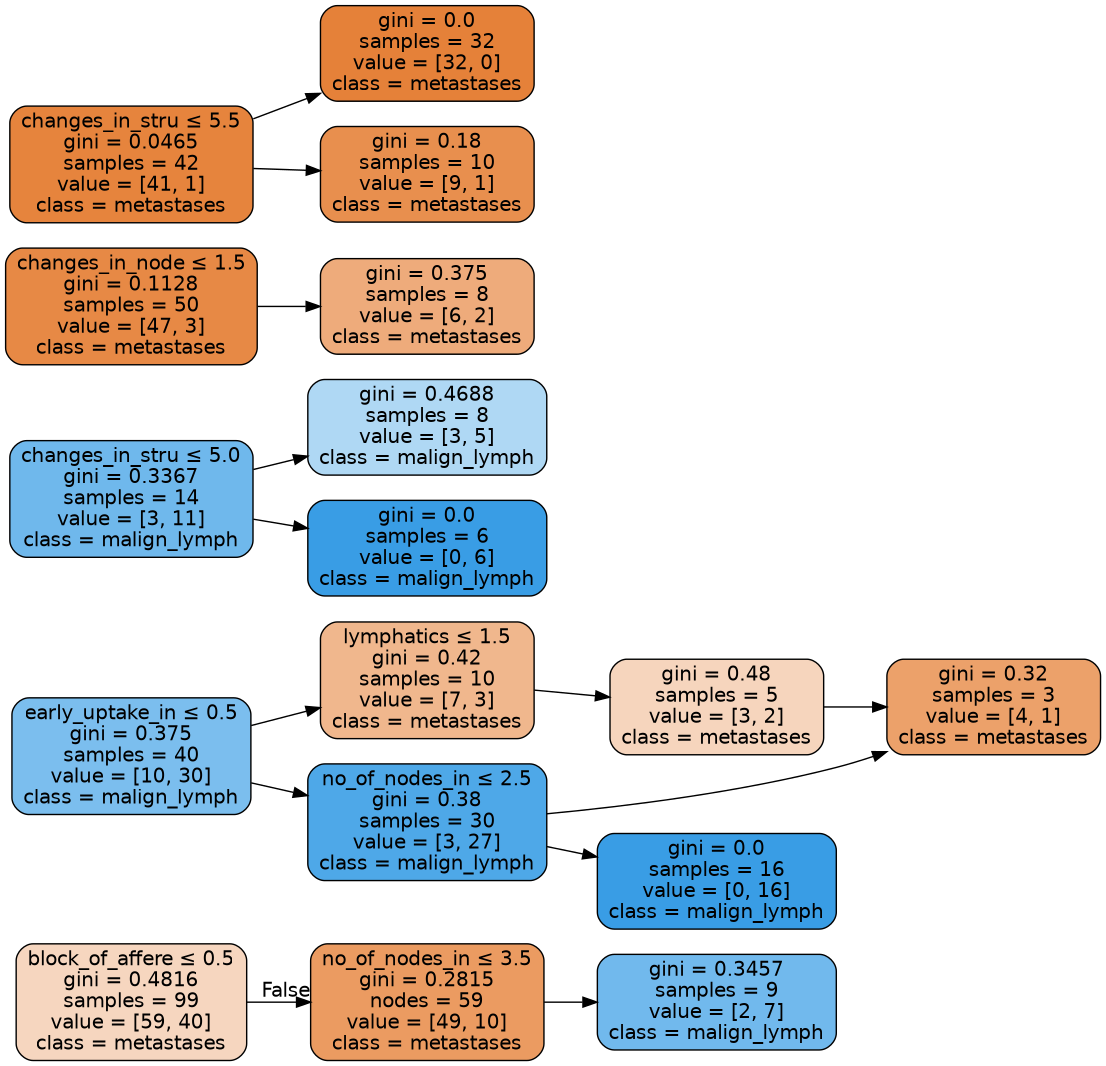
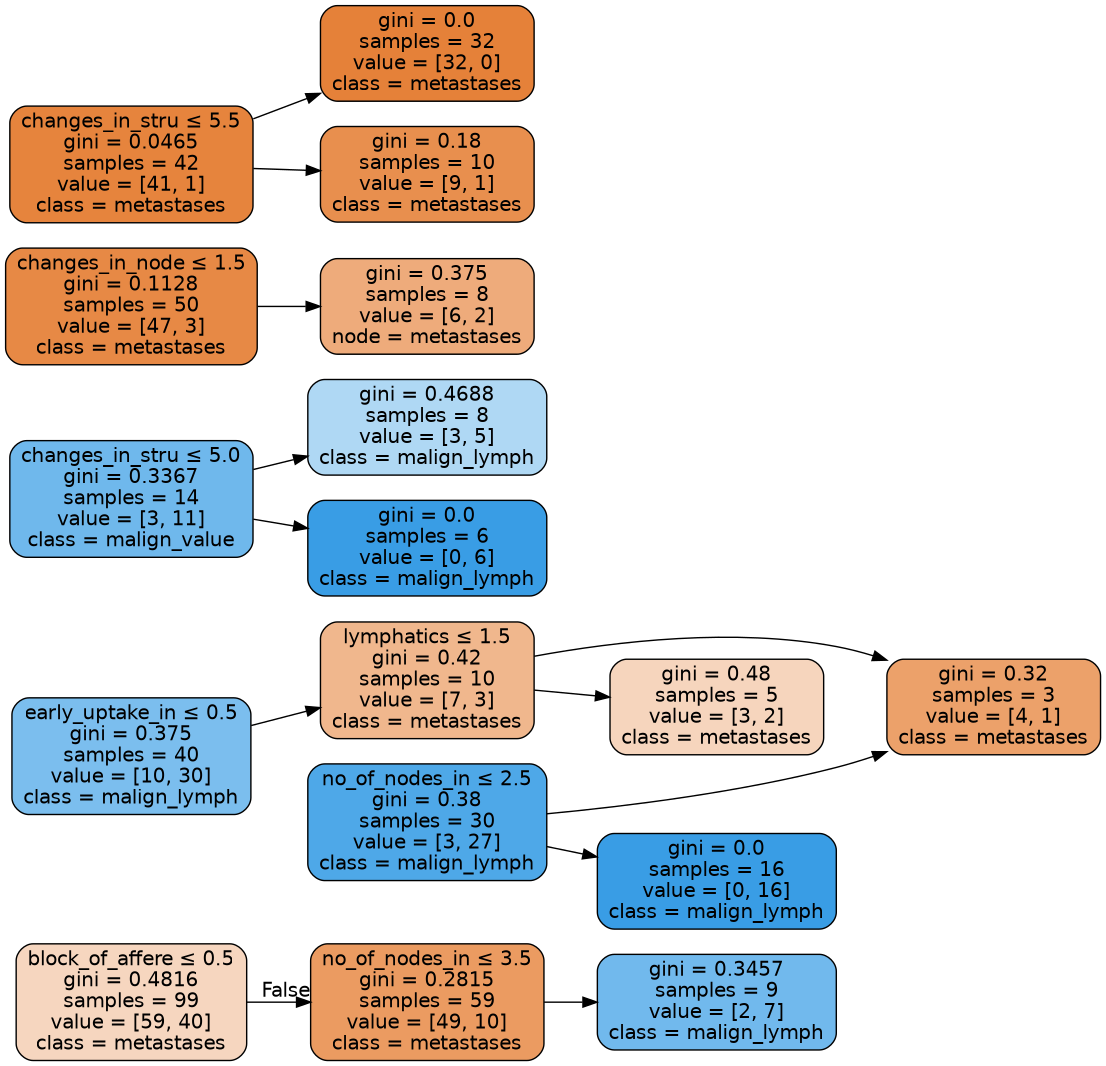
node "gini = 0.375": text "class = metastases" -> "node = metastases"
node "changes_in_stru ≤ 5.0": text "class = malign_lymph" -> "class = malign_value"
edge "gini = 0.48" -> "gini = 0.32": now "lymphatics ≤ 1.5" -> "gini = 0.32"
edge "early_uptake_in ≤ 0.5" -> "no_of_nodes_in ≤ 2.5": removed
node "no_of_nodes_in ≤ 3.5": text "nodes = 59" -> "samples = 59"
